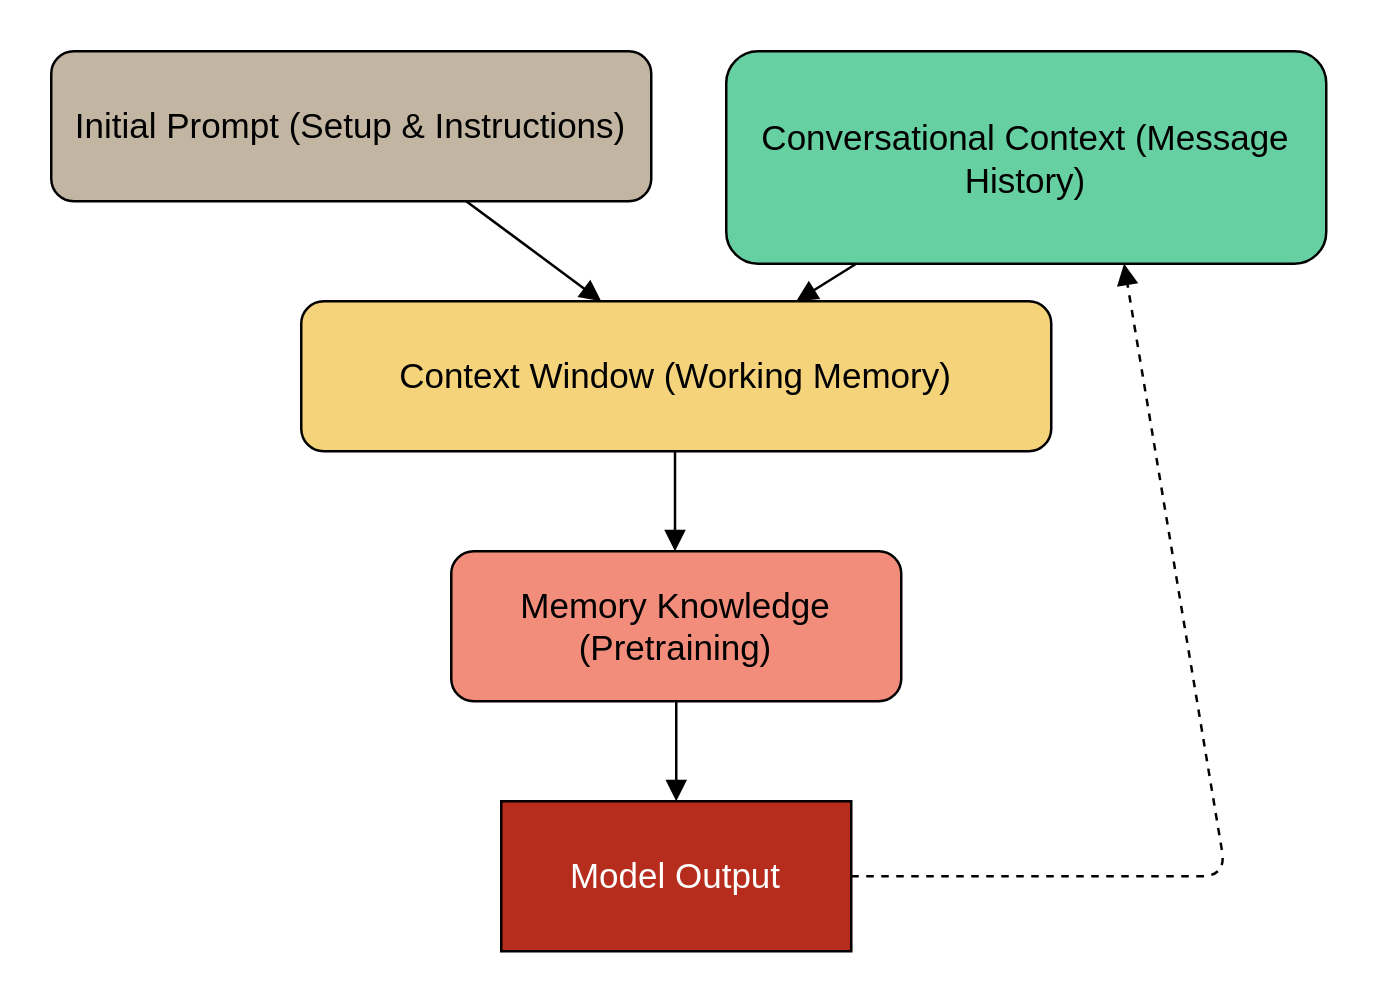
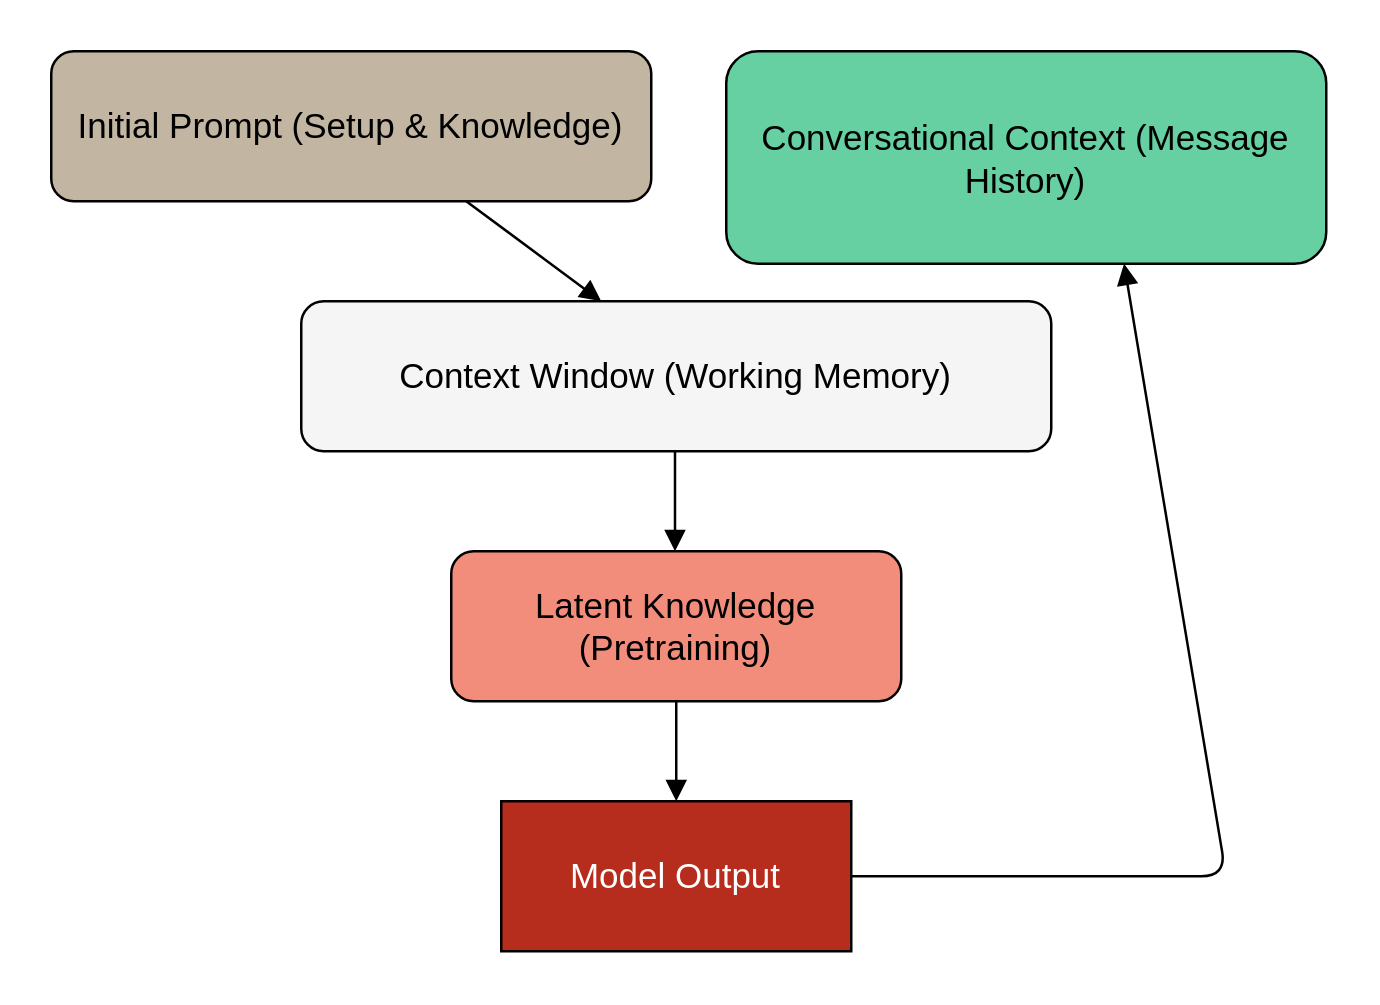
node "Initial Prompt (Setup & Instructions)": label "Initial Prompt (Setup & Instructions)" -> "Initial Prompt (Setup & Knowledge)"
edge "Conversational Context (Message History)" -> "Context Window (Working Memory)": removed
node "Context Window (Working Memory)": fillcolor #f5d37a -> #f5f5f5
node "Memory Knowledge (Pretraining)": label "Memory Knowledge (Pretraining)" -> "Latent Knowledge (Pretraining)"
edge "Model Output" -> "Conversational Context (Message History)": style dashed -> solid
